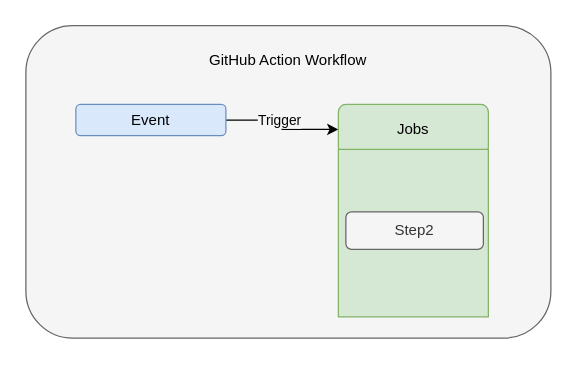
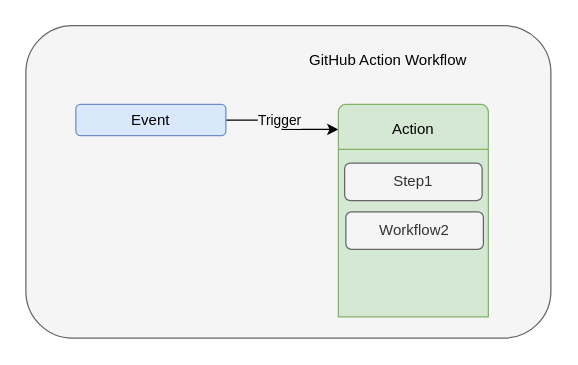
node "GitHub Action Workflow": moved (288, 61) -> (388, 61)
node "Jobs": label "Jobs" -> "Action"
node "Step1": added
node "Step2": label "Step2" -> "Workflow2"
